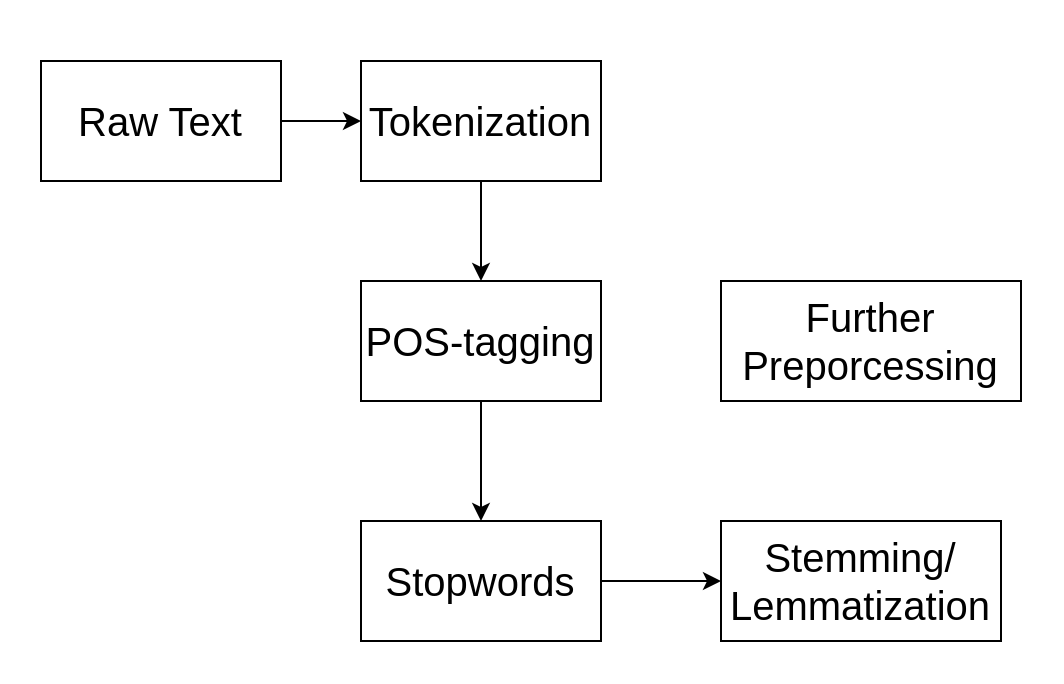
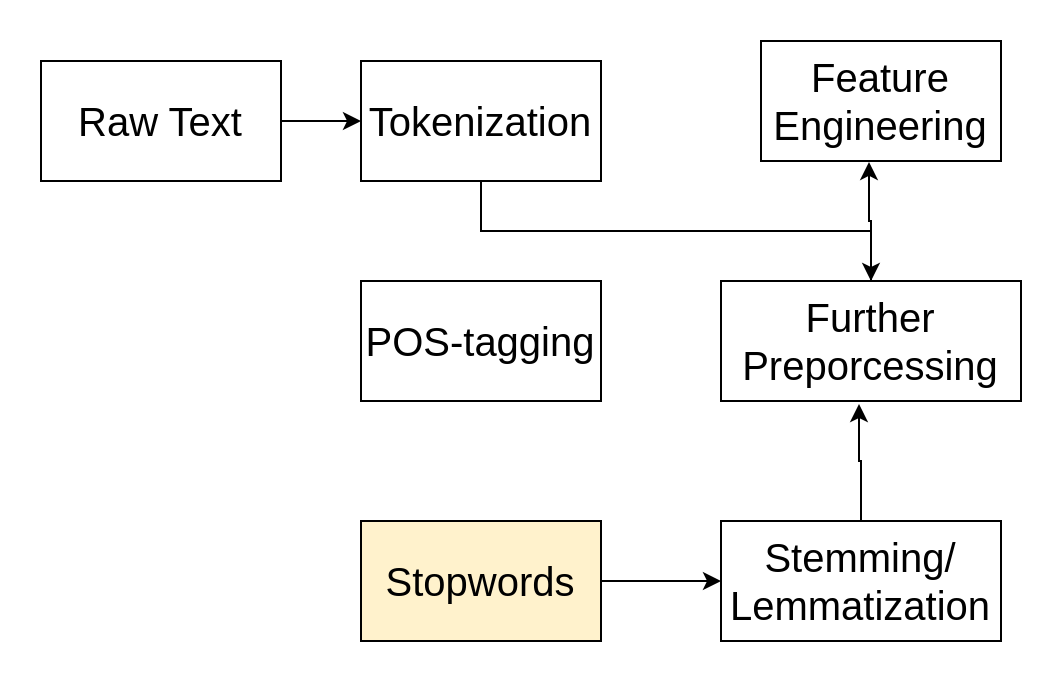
node "Feature Engineering": added
edge "Further Preporcessing" -> "Feature Engineering": added
edge "Tokenization" -> "POS-tagging": now "Tokenization" -> "Further Preporcessing"
edge "POS-tagging" -> "Stopwords": removed
edge "Stemming/ Lemmatization" -> "Further Preporcessing": added
node "Stopwords": fillcolor #ffffff -> #fff2cc
